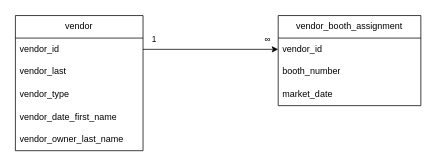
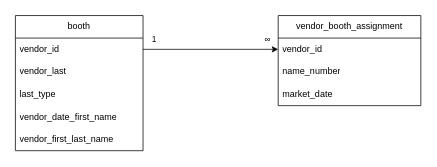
node "vendor": label "vendor" -> "booth"
node "booth_number": label "booth_number" -> "name_number"
node "vendor_type": label "vendor_type" -> "last_type"
node "vendor_owner_last_name": label "vendor_owner_last_name" -> "vendor_first_last_name"
